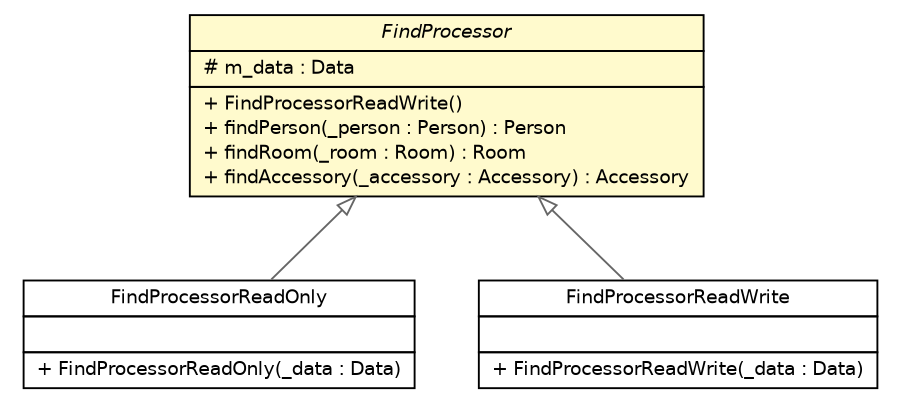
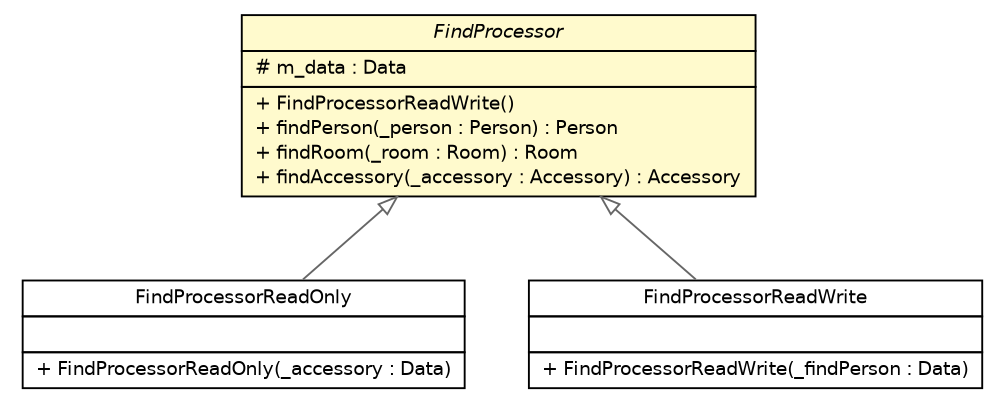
node "FindProcessorReadOnly": text "+ FindProcessorReadOnly(_data : Data)" -> "+ FindProcessorReadOnly(_accessory : Data)"
node "FindProcessorReadWrite": text "+ FindProcessorReadWrite(_data : Data)" -> "+ FindProcessorReadWrite(_findPerson : Data)"
